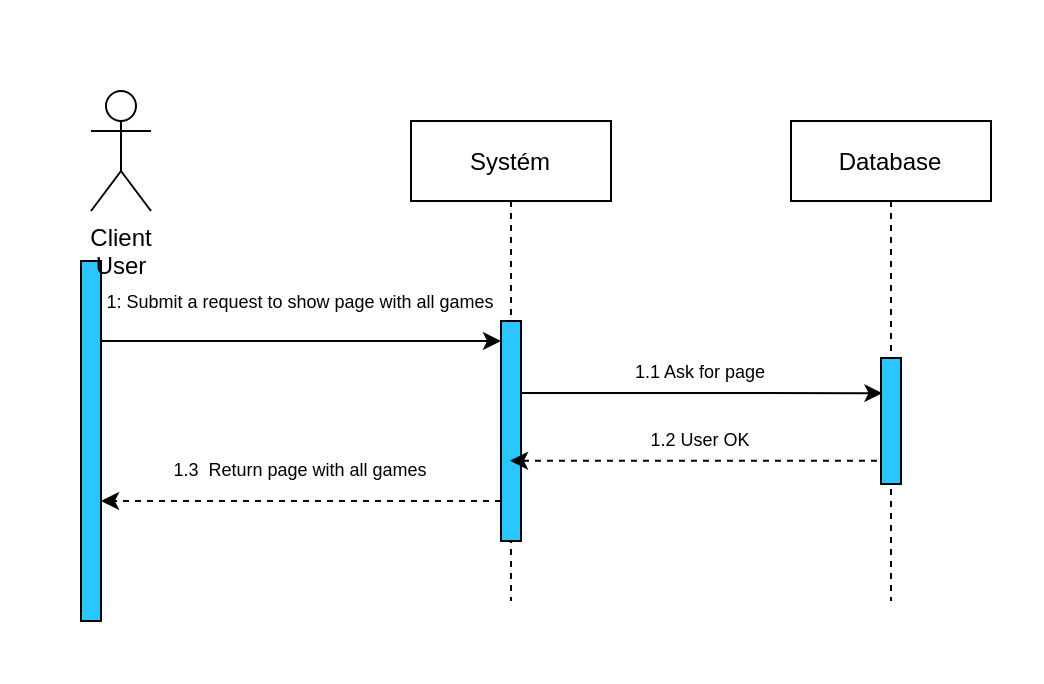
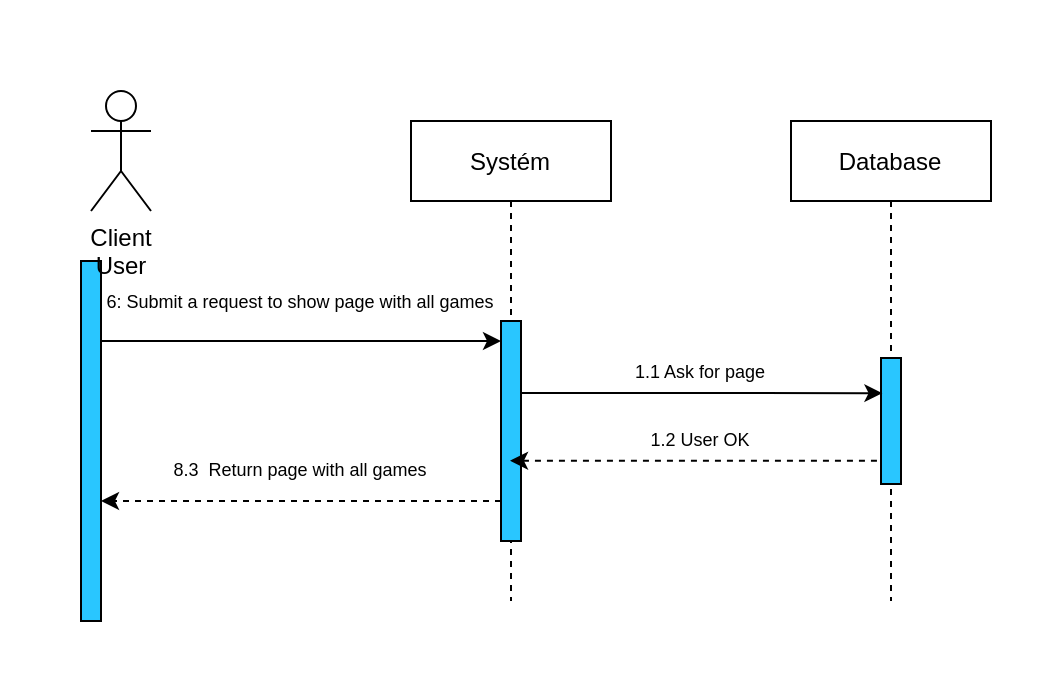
node "1: Submit a request to show page with all games": label "1: Submit a request to show page with all games" -> "6: Submit a request to show page with all games"
node "1.3 Return page with all games": label "1.3 Return page with all games" -> "8.3 Return page with all games"
